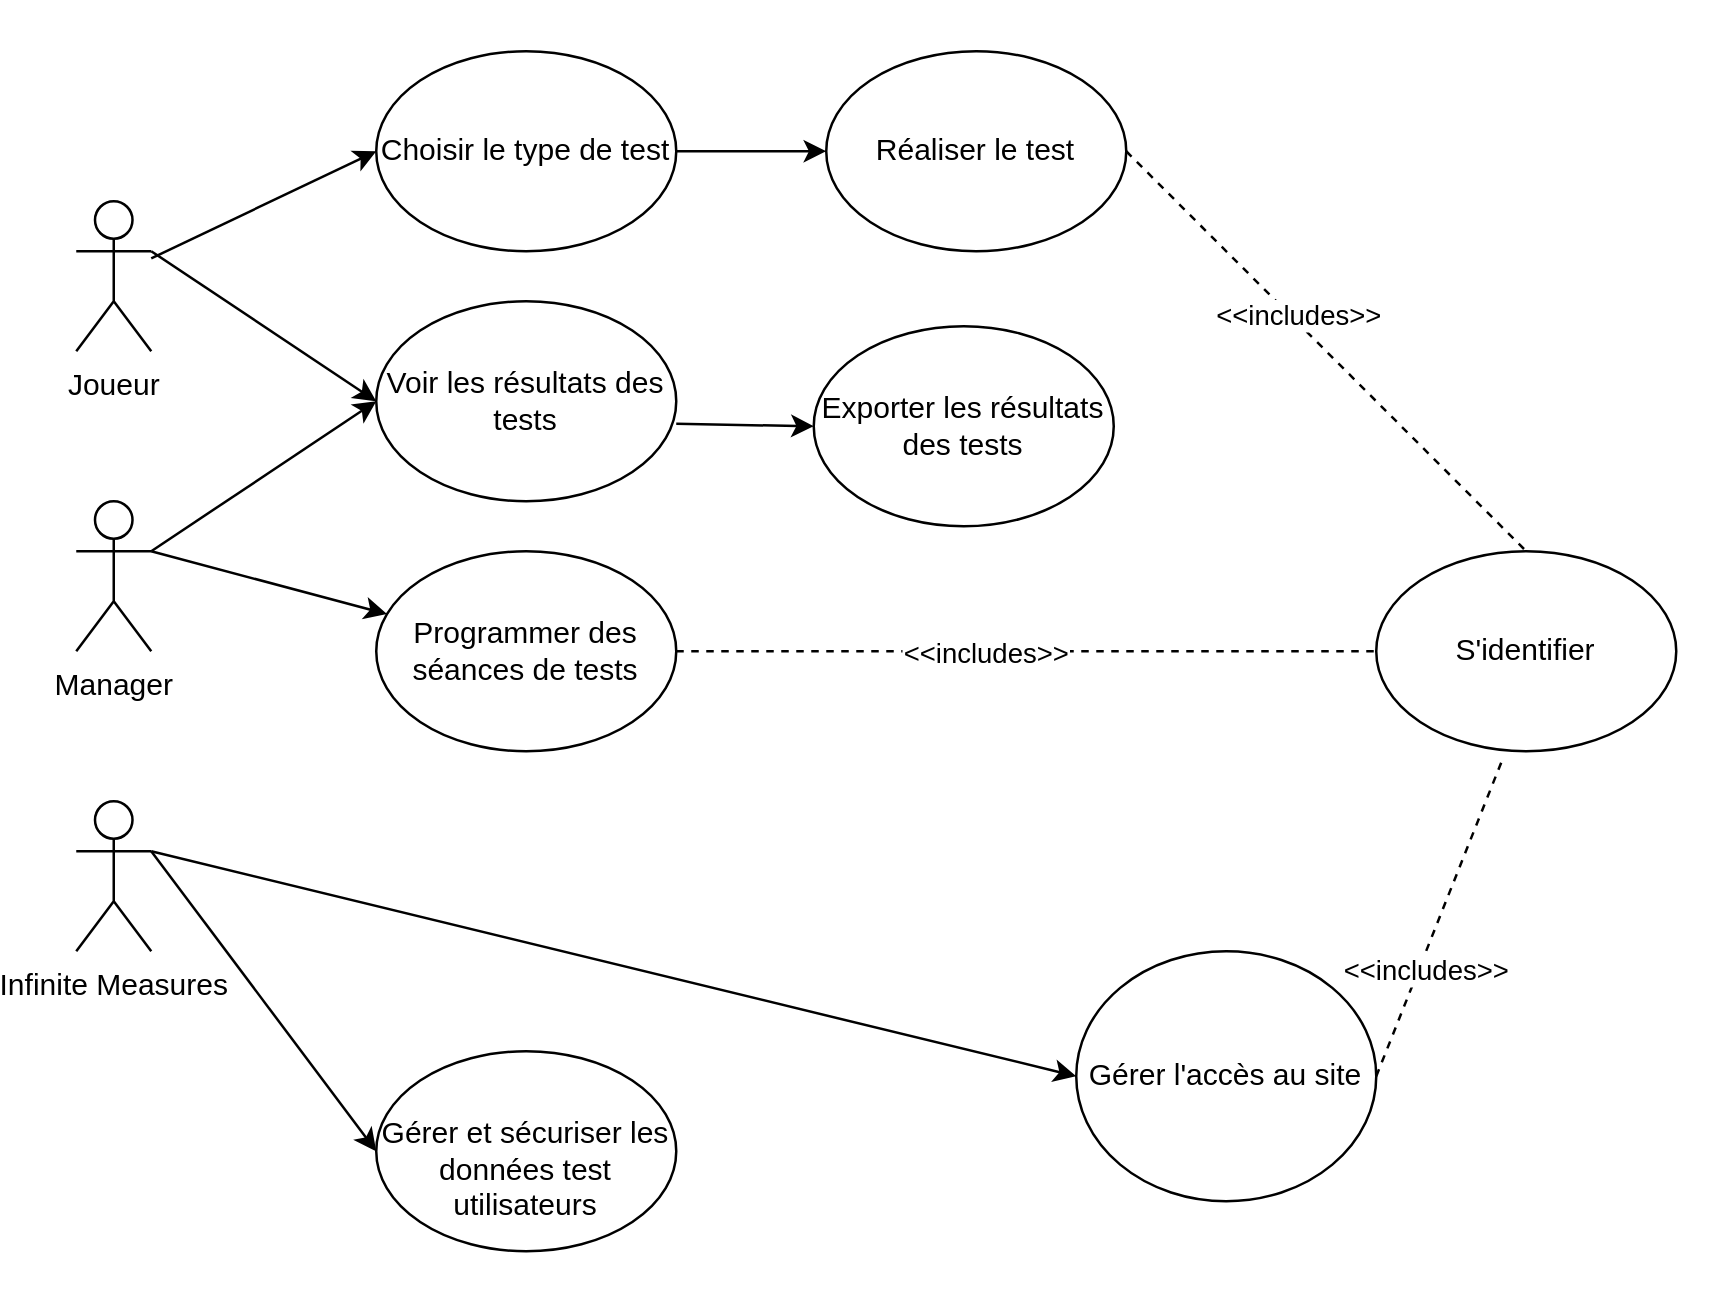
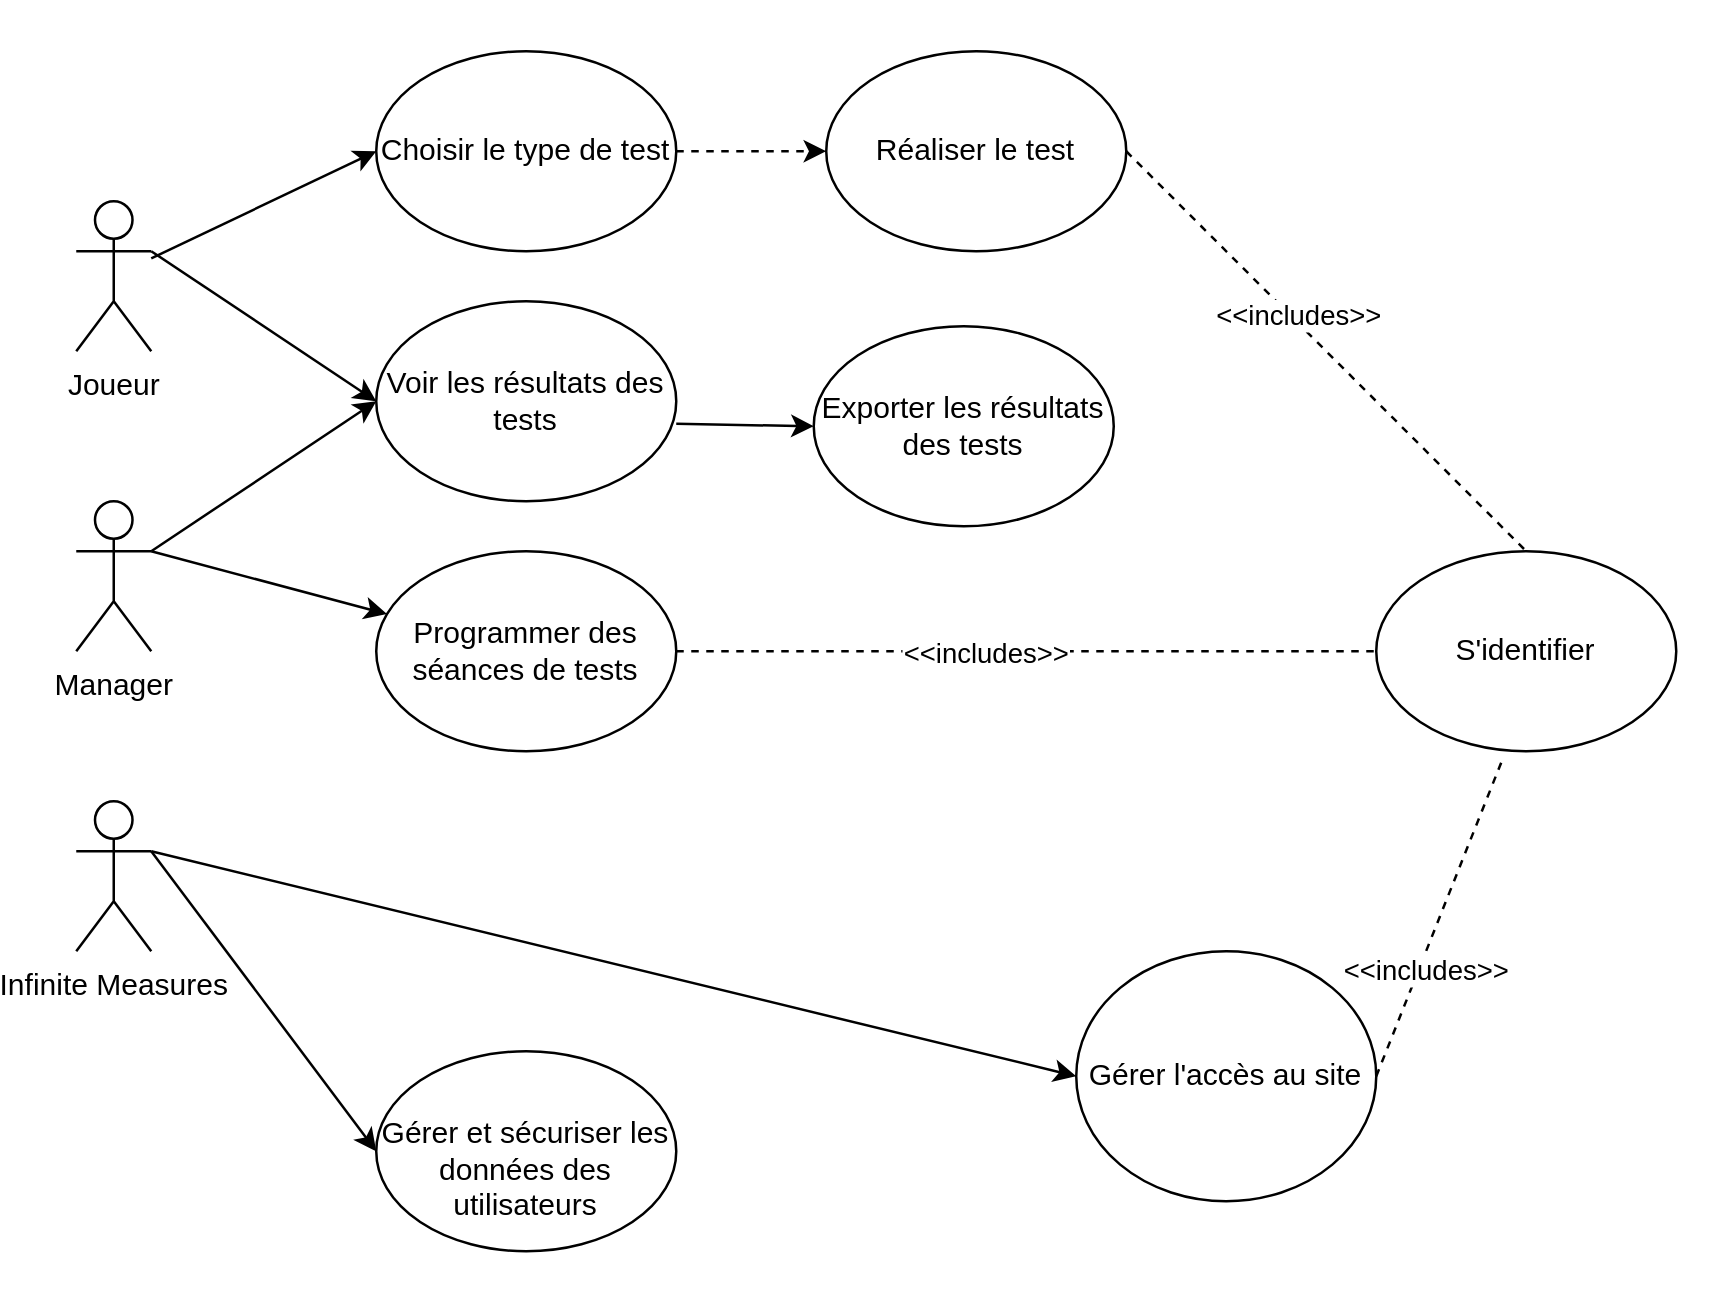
edge "Choisir le type de test" -> "Réaliser le test": style solid -> dashed
node "Gérer et sécuriser les données test utilisateurs": label "Gérer et sécuriser les données test utilisateurs" -> "Gérer et sécuriser les données des utilisateurs"
